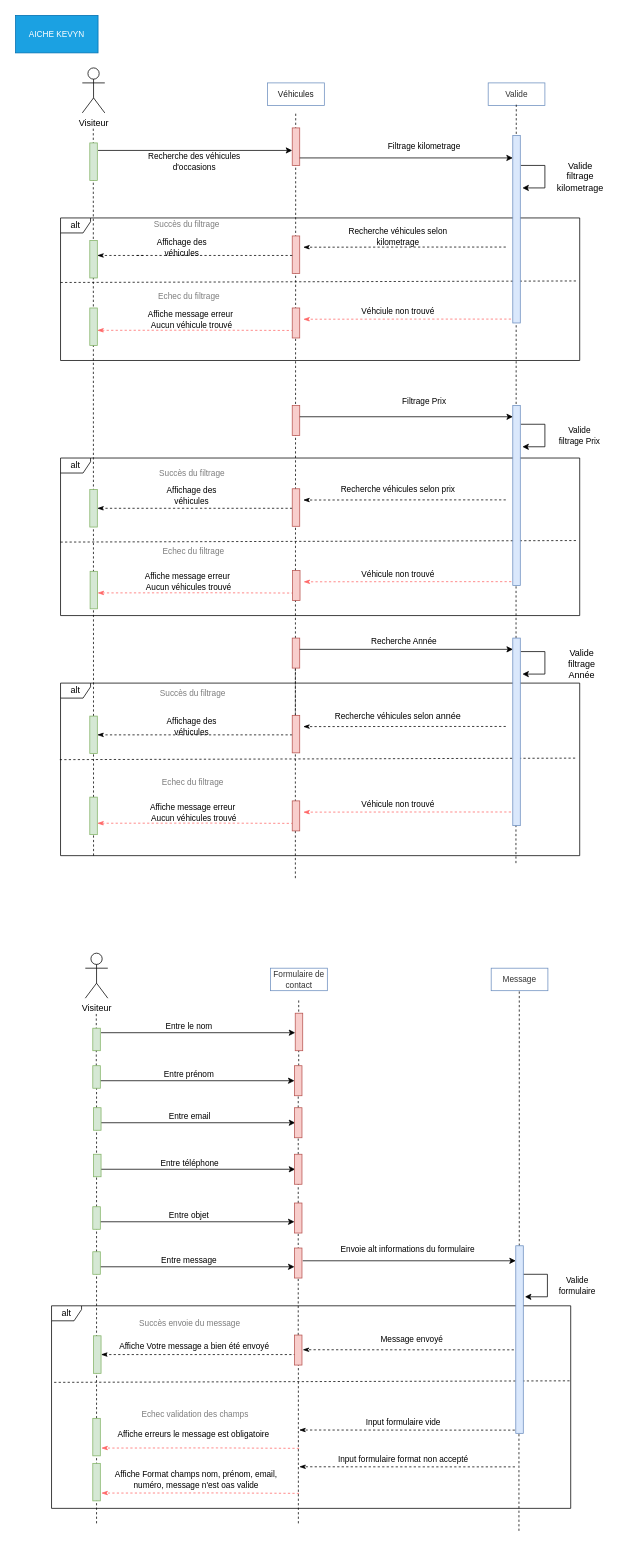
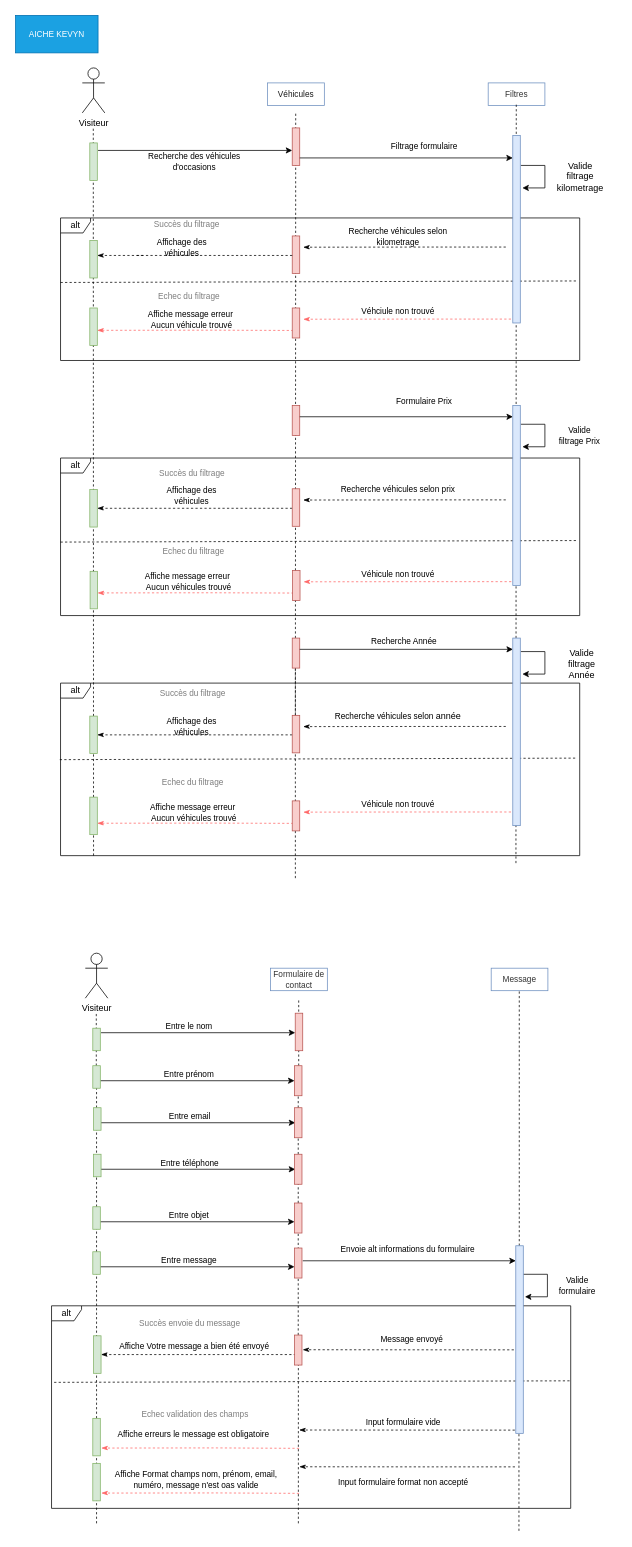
node "Valide": label "Valide" -> "Filtres"
node "Filtrage kilometrage": label "Filtrage kilometrage" -> "Filtrage formulaire"
node "Filtrage Prix": label "Filtrage Prix" -> "Formulaire Prix"
node "Input formulaire format non accepté": moved (403, 1459) -> (403, 1482)
